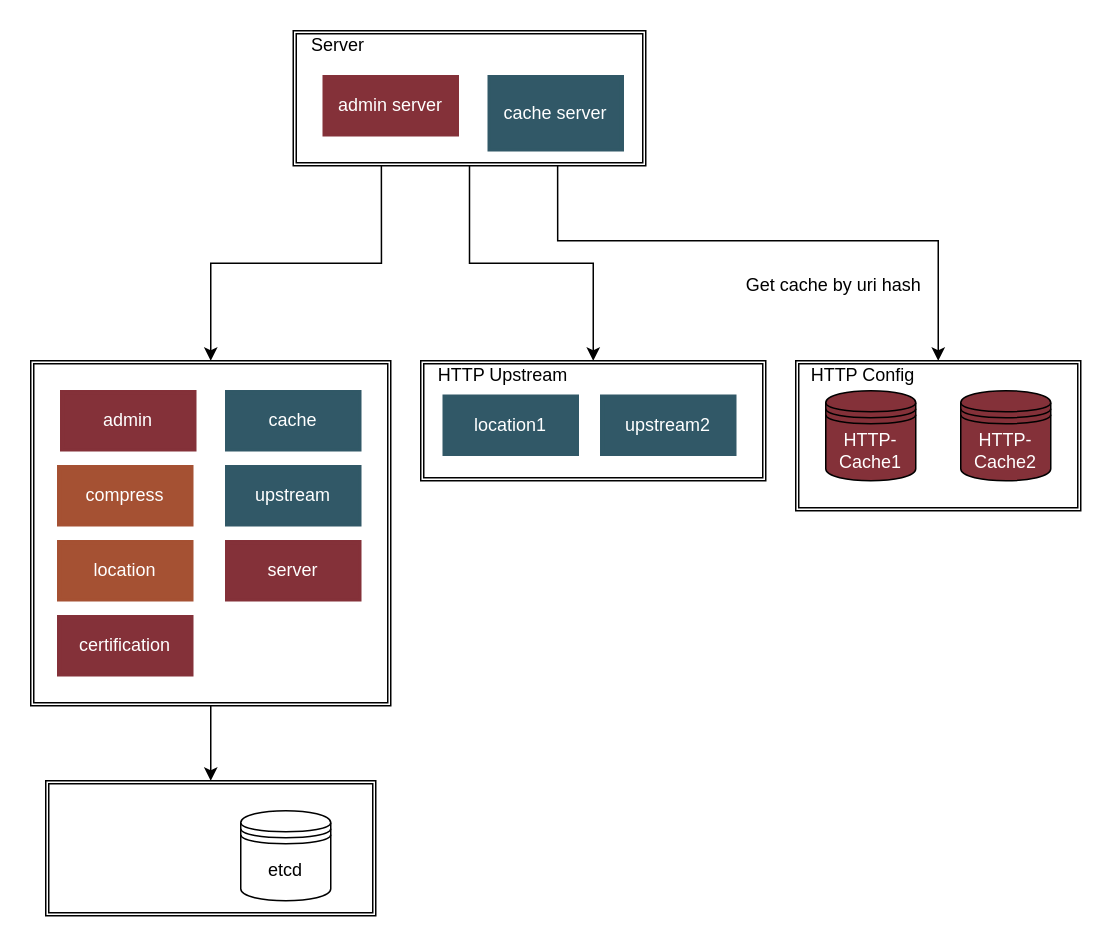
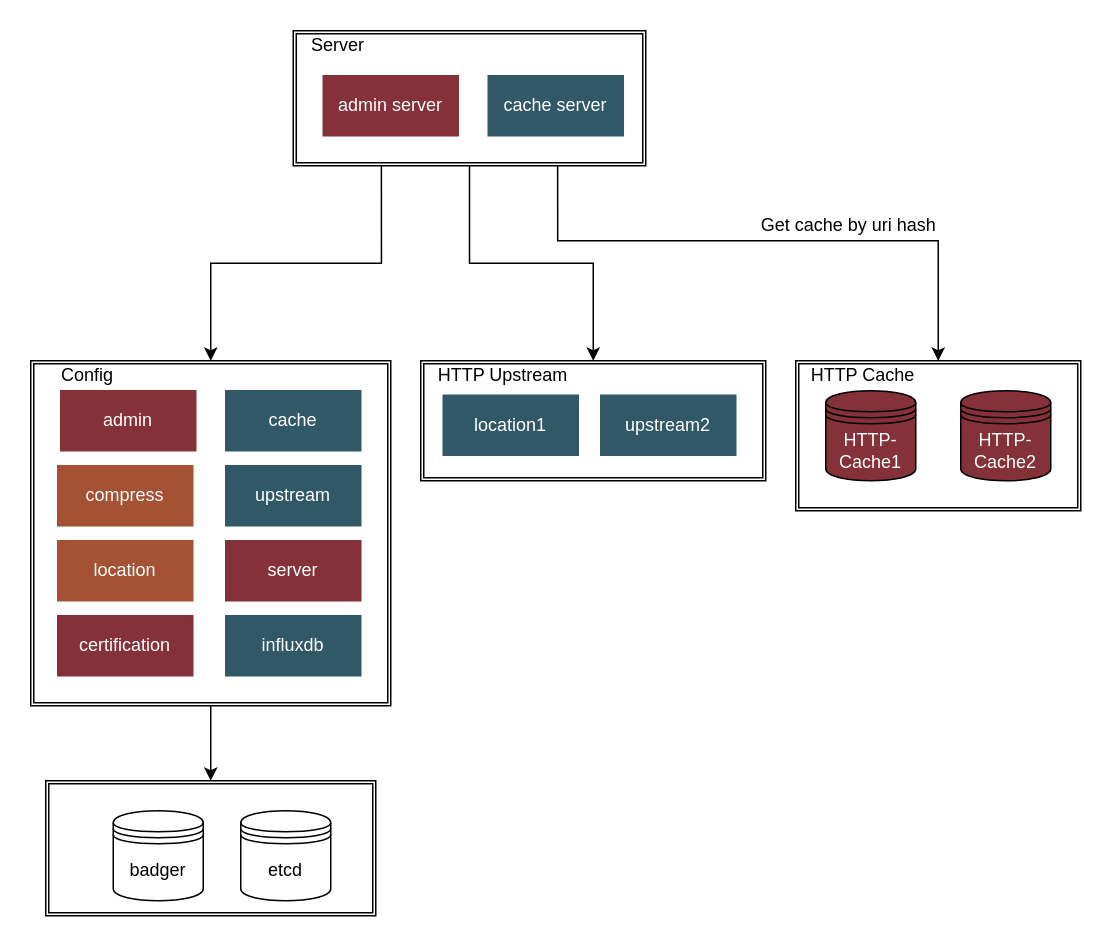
node "cache server": size 135x75 -> 135x60
node "Get cache by uri hash": moved (833, 286) -> (848, 226)
node "Config": added
node "HTTP Config": label "HTTP Config" -> "HTTP Cache"
node "influxdb": added
node "badger": added
